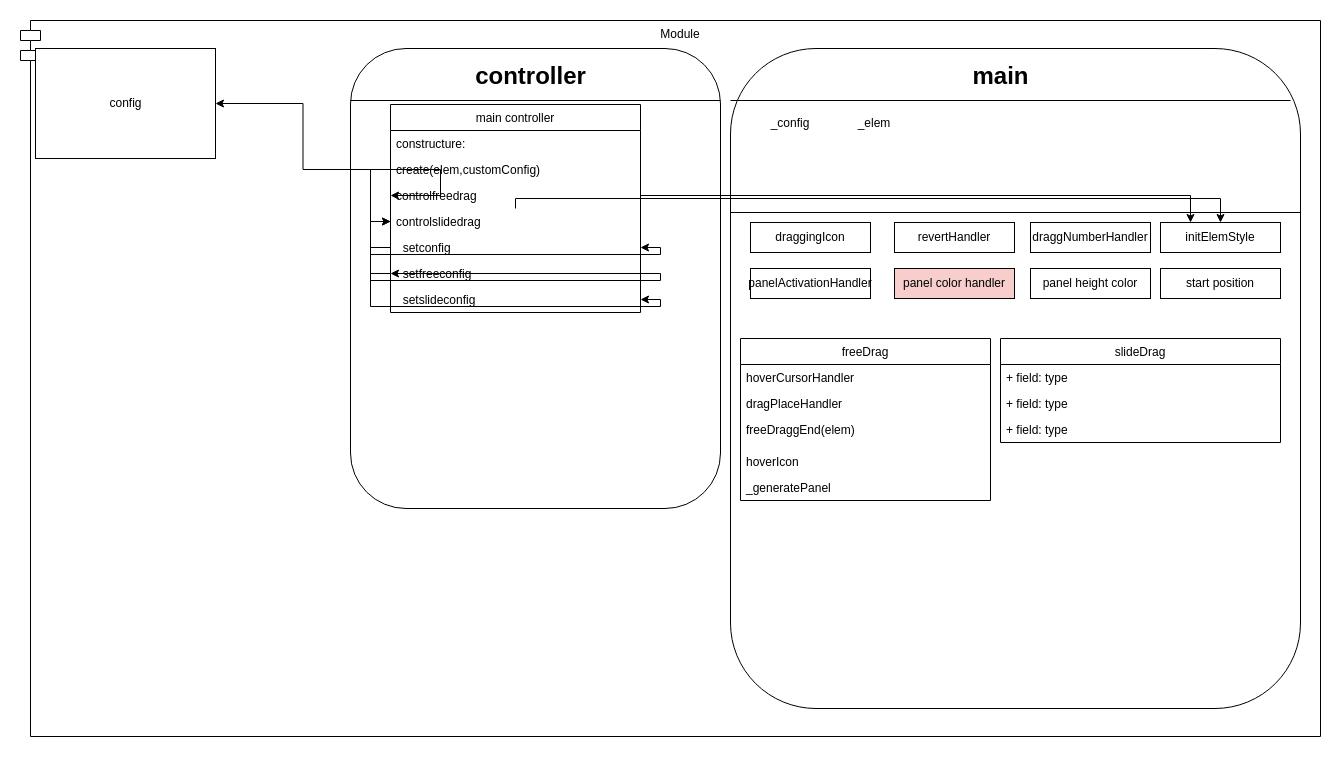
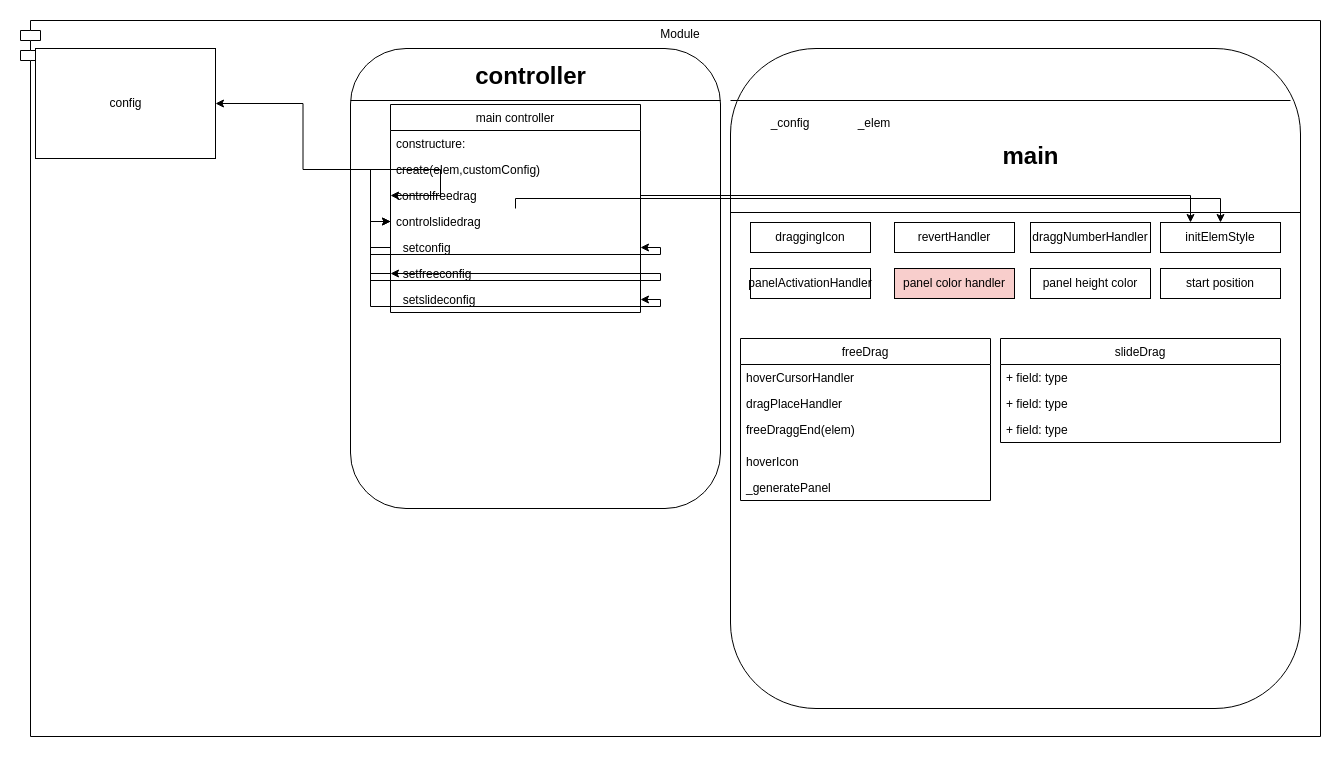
node "main": moved (1001, 77) -> (1031, 157)
